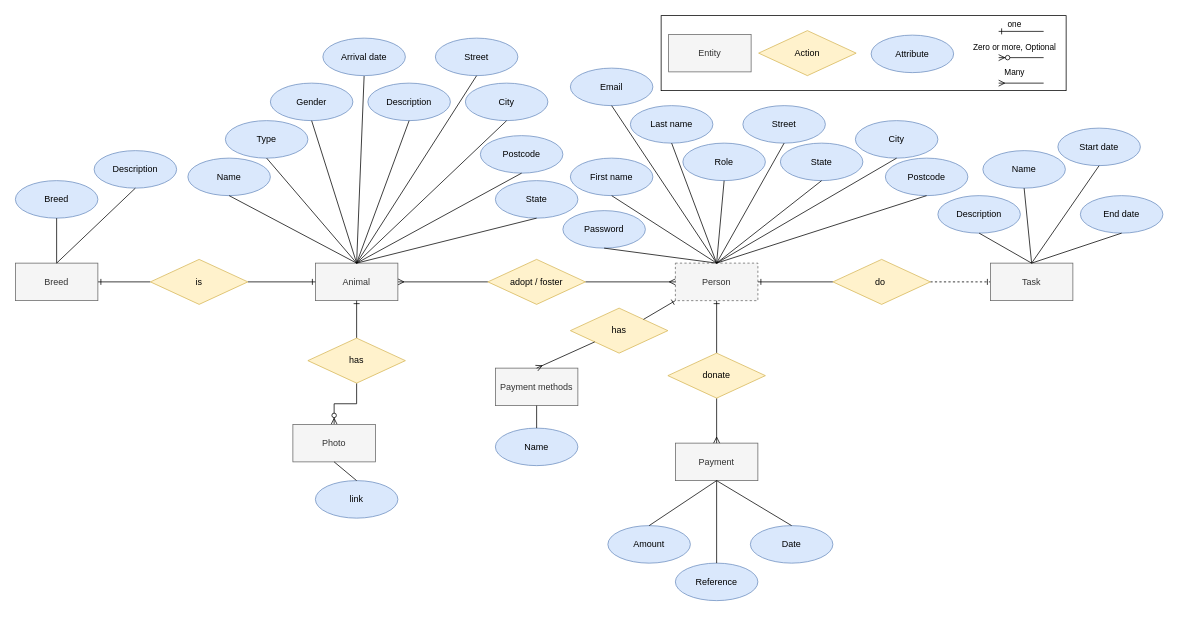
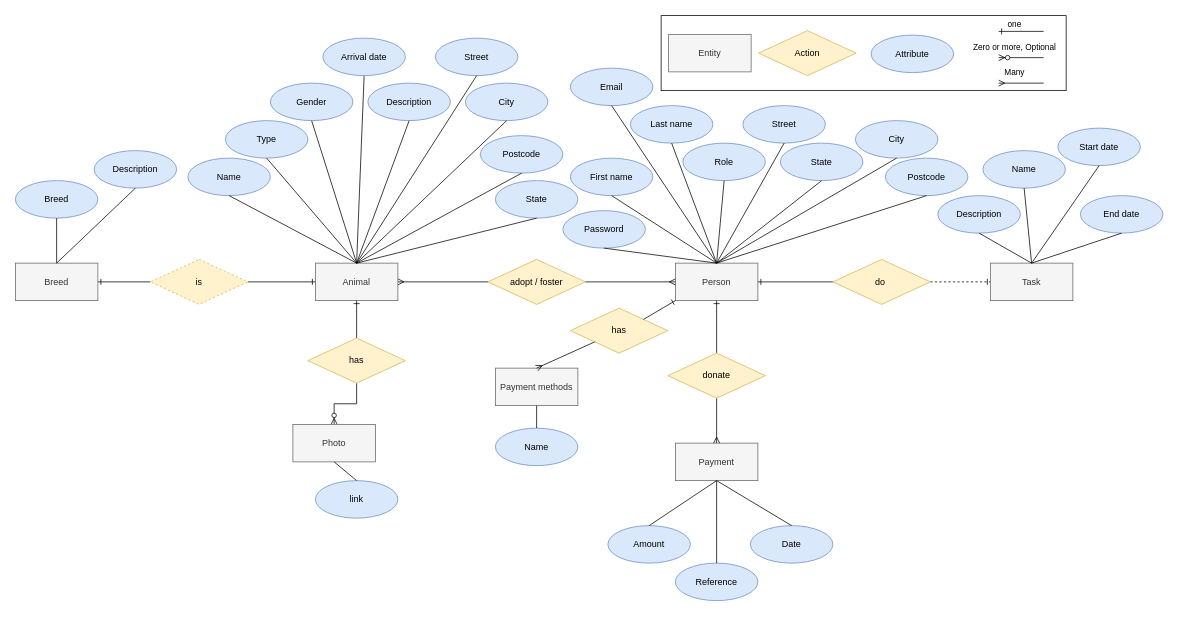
node "is": style solid -> dashed
node "Person": style dashed -> solid
